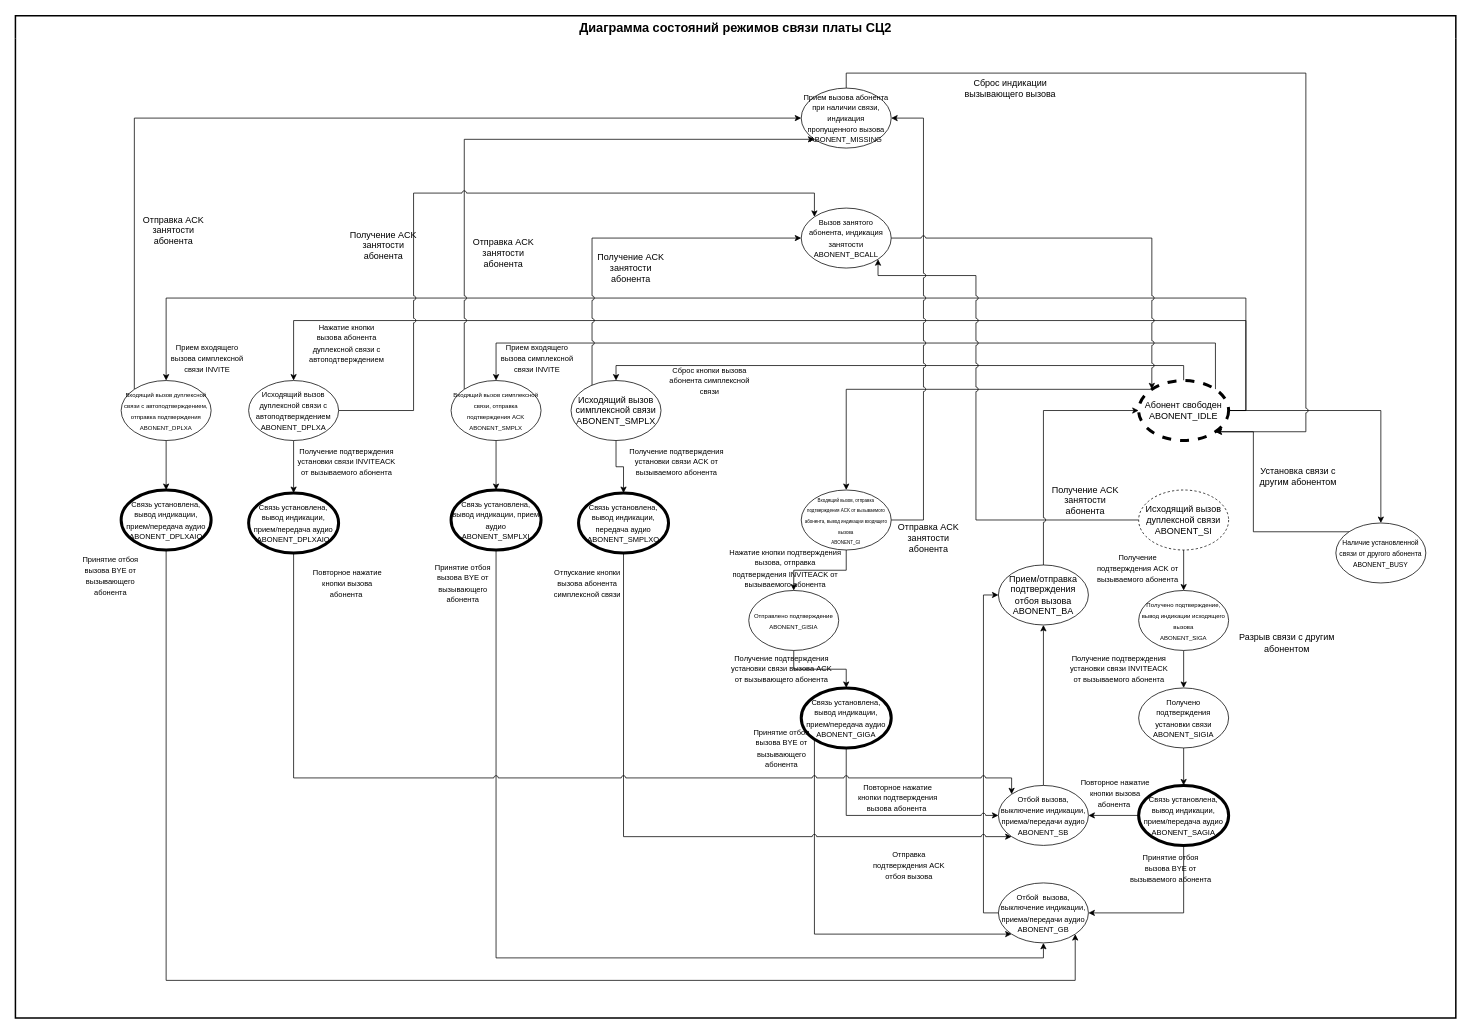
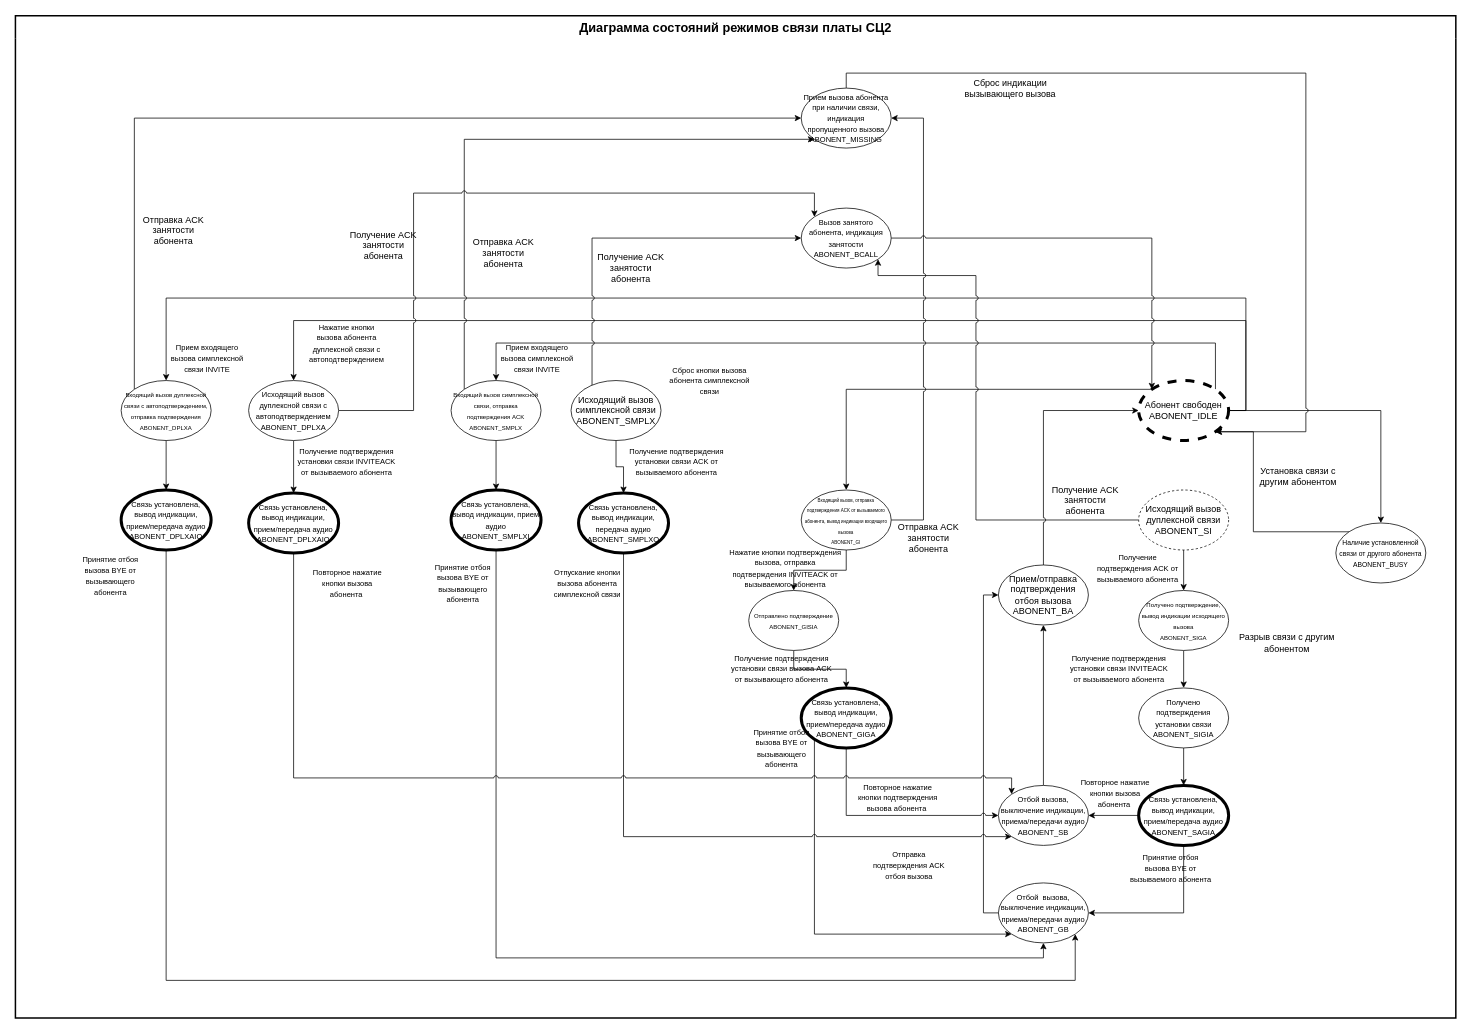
edge "Абонент свободен ABONENT_IDLE" -> "Исходящий вызов симплексной связи ABONENT_SMPLX": removed
